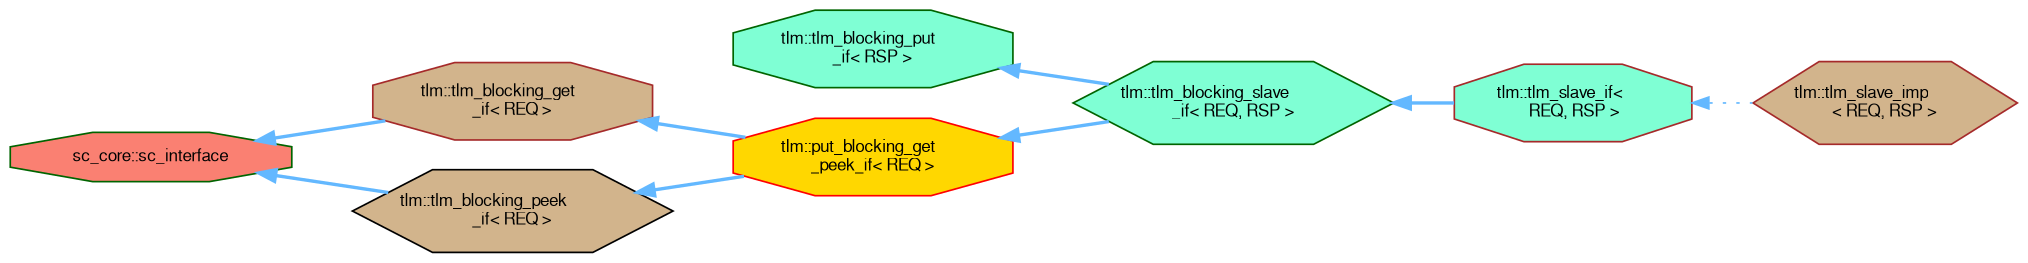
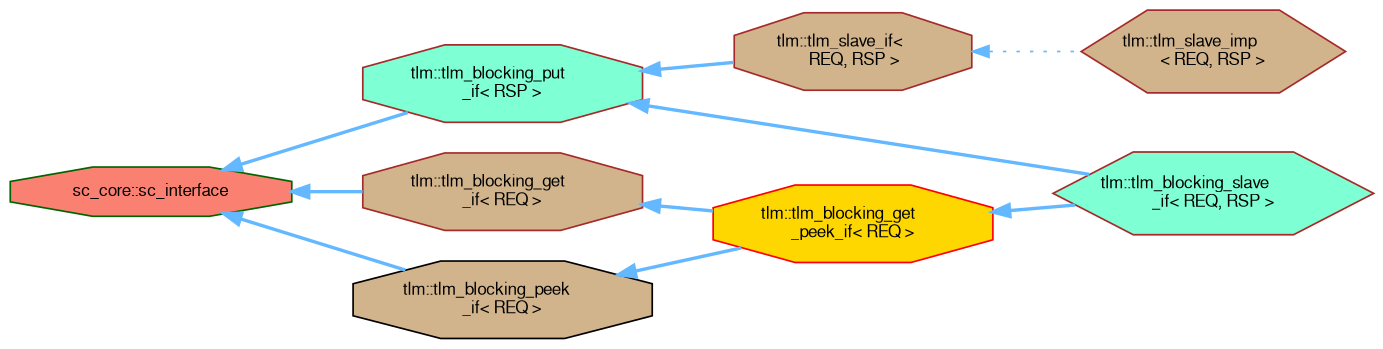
node "tlm::tlm_blocking_put _if< RSP >": color darkgreen -> brown
node "tlm::tlm_blocking_slave _if< REQ, RSP >": color darkgreen -> brown
edge "tlm::tlm_slave_if< REQ, RSP >" -> "tlm::tlm_blocking_slave _if< REQ, RSP >": now "tlm::tlm_slave_if< REQ, RSP >" -> "tlm::tlm_blocking_put _if< RSP >"
node "tlm::tlm_slave_if< REQ, RSP >": fillcolor aquamarine -> tan
edge "tlm::tlm_blocking_put _if< RSP >" -> "sc_core::sc_interface": added
node "tlm::put_blocking_get _peek_if< REQ >": label "tlm::put_blocking_get _peek_if< REQ >" -> "tlm::tlm_blocking_get _peek_if< REQ >"
node "tlm::tlm_blocking_peek _if< REQ >": shape hexagon -> octagon
